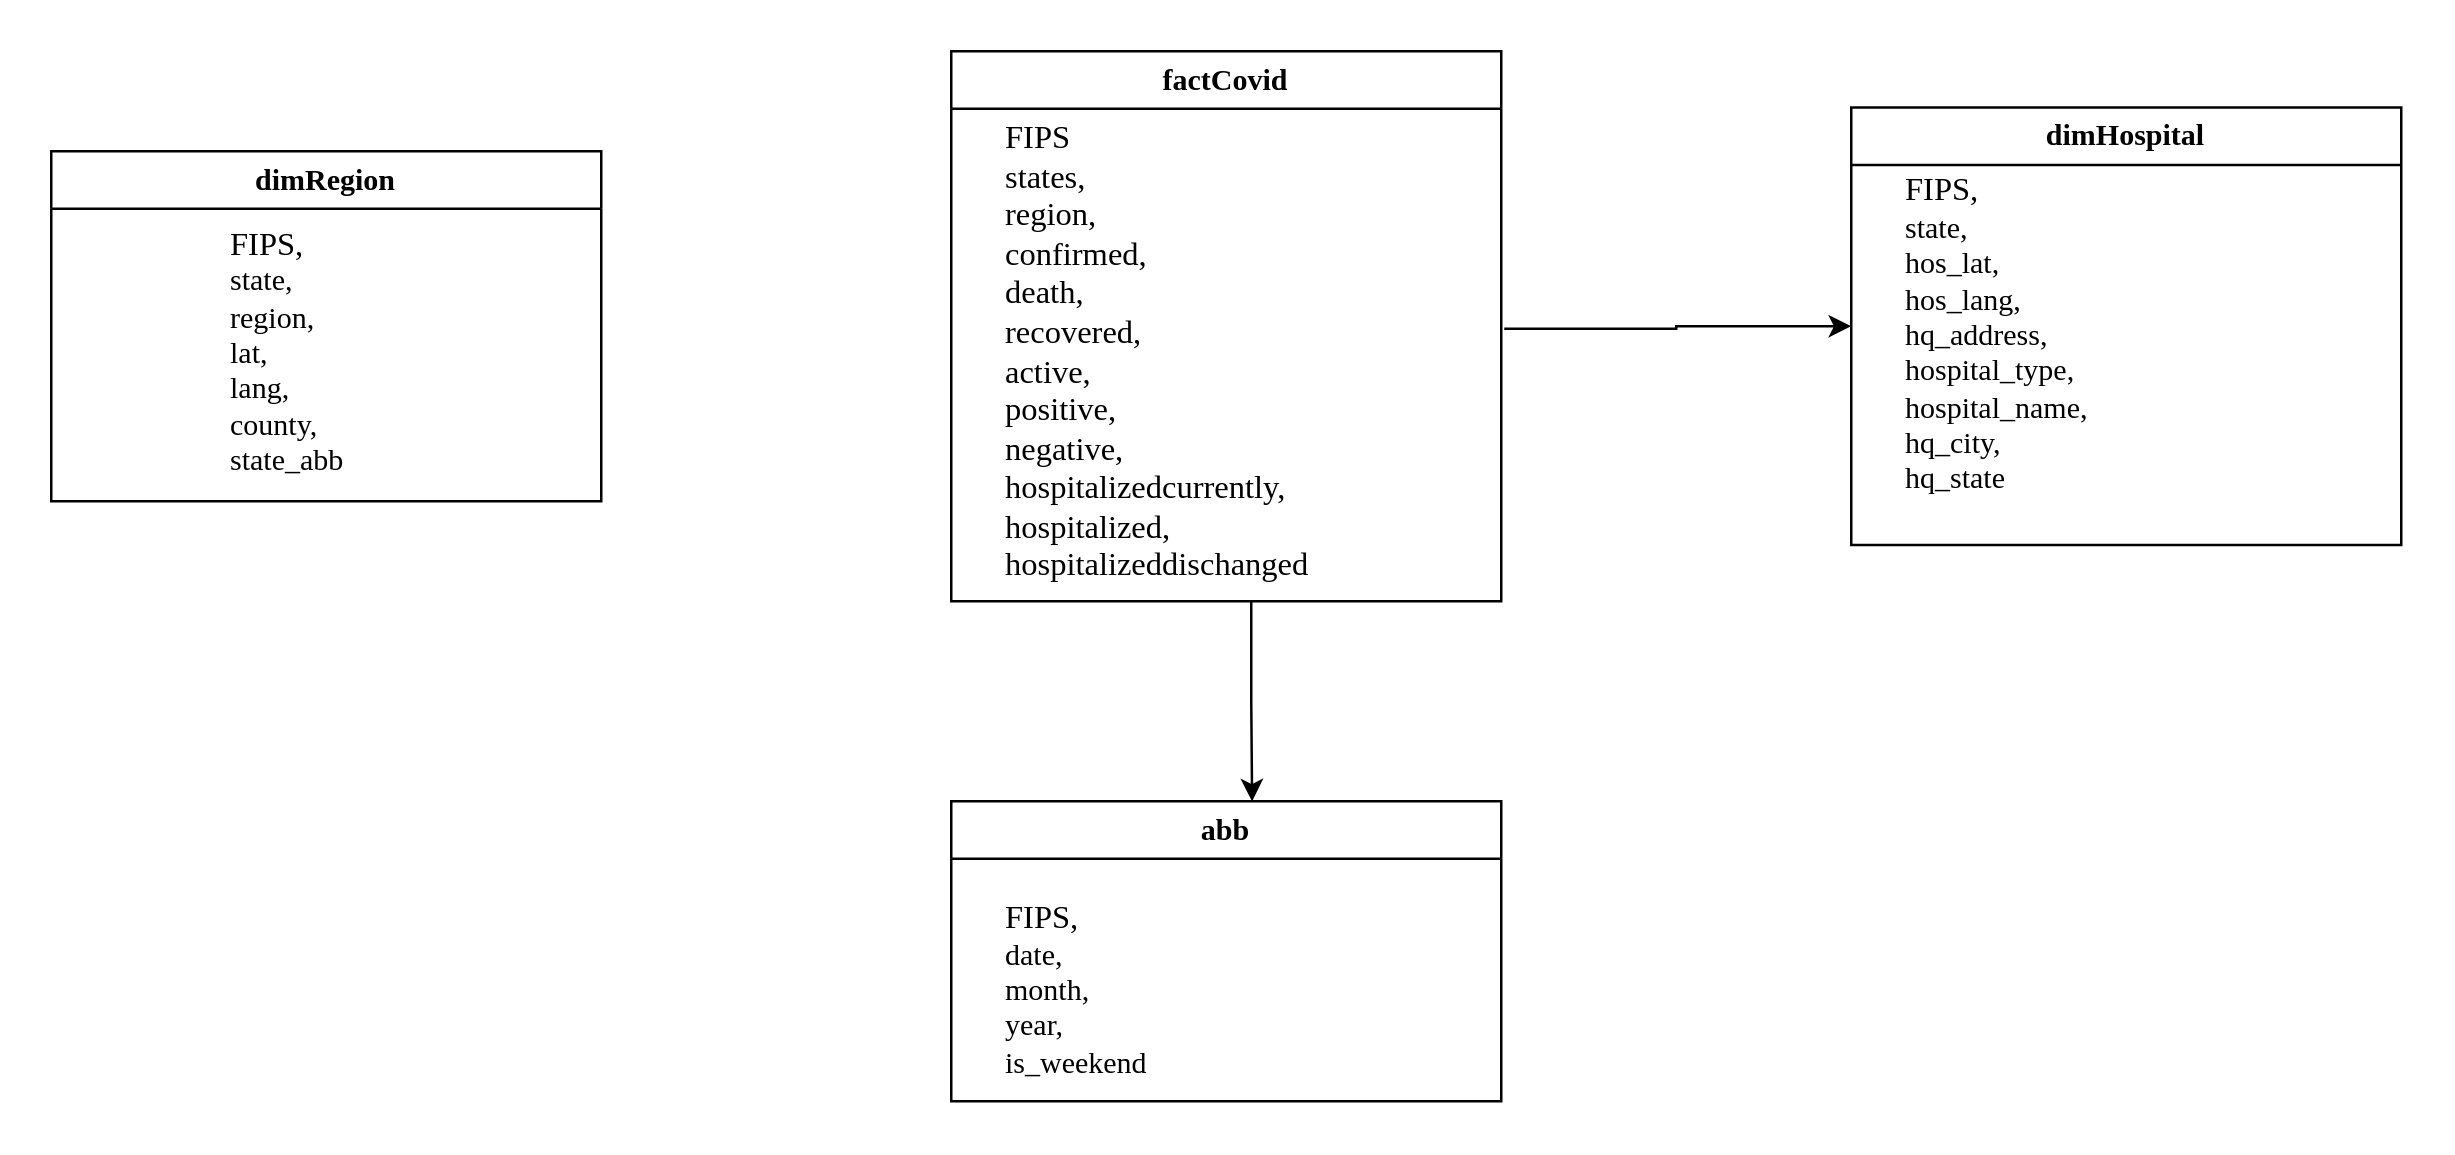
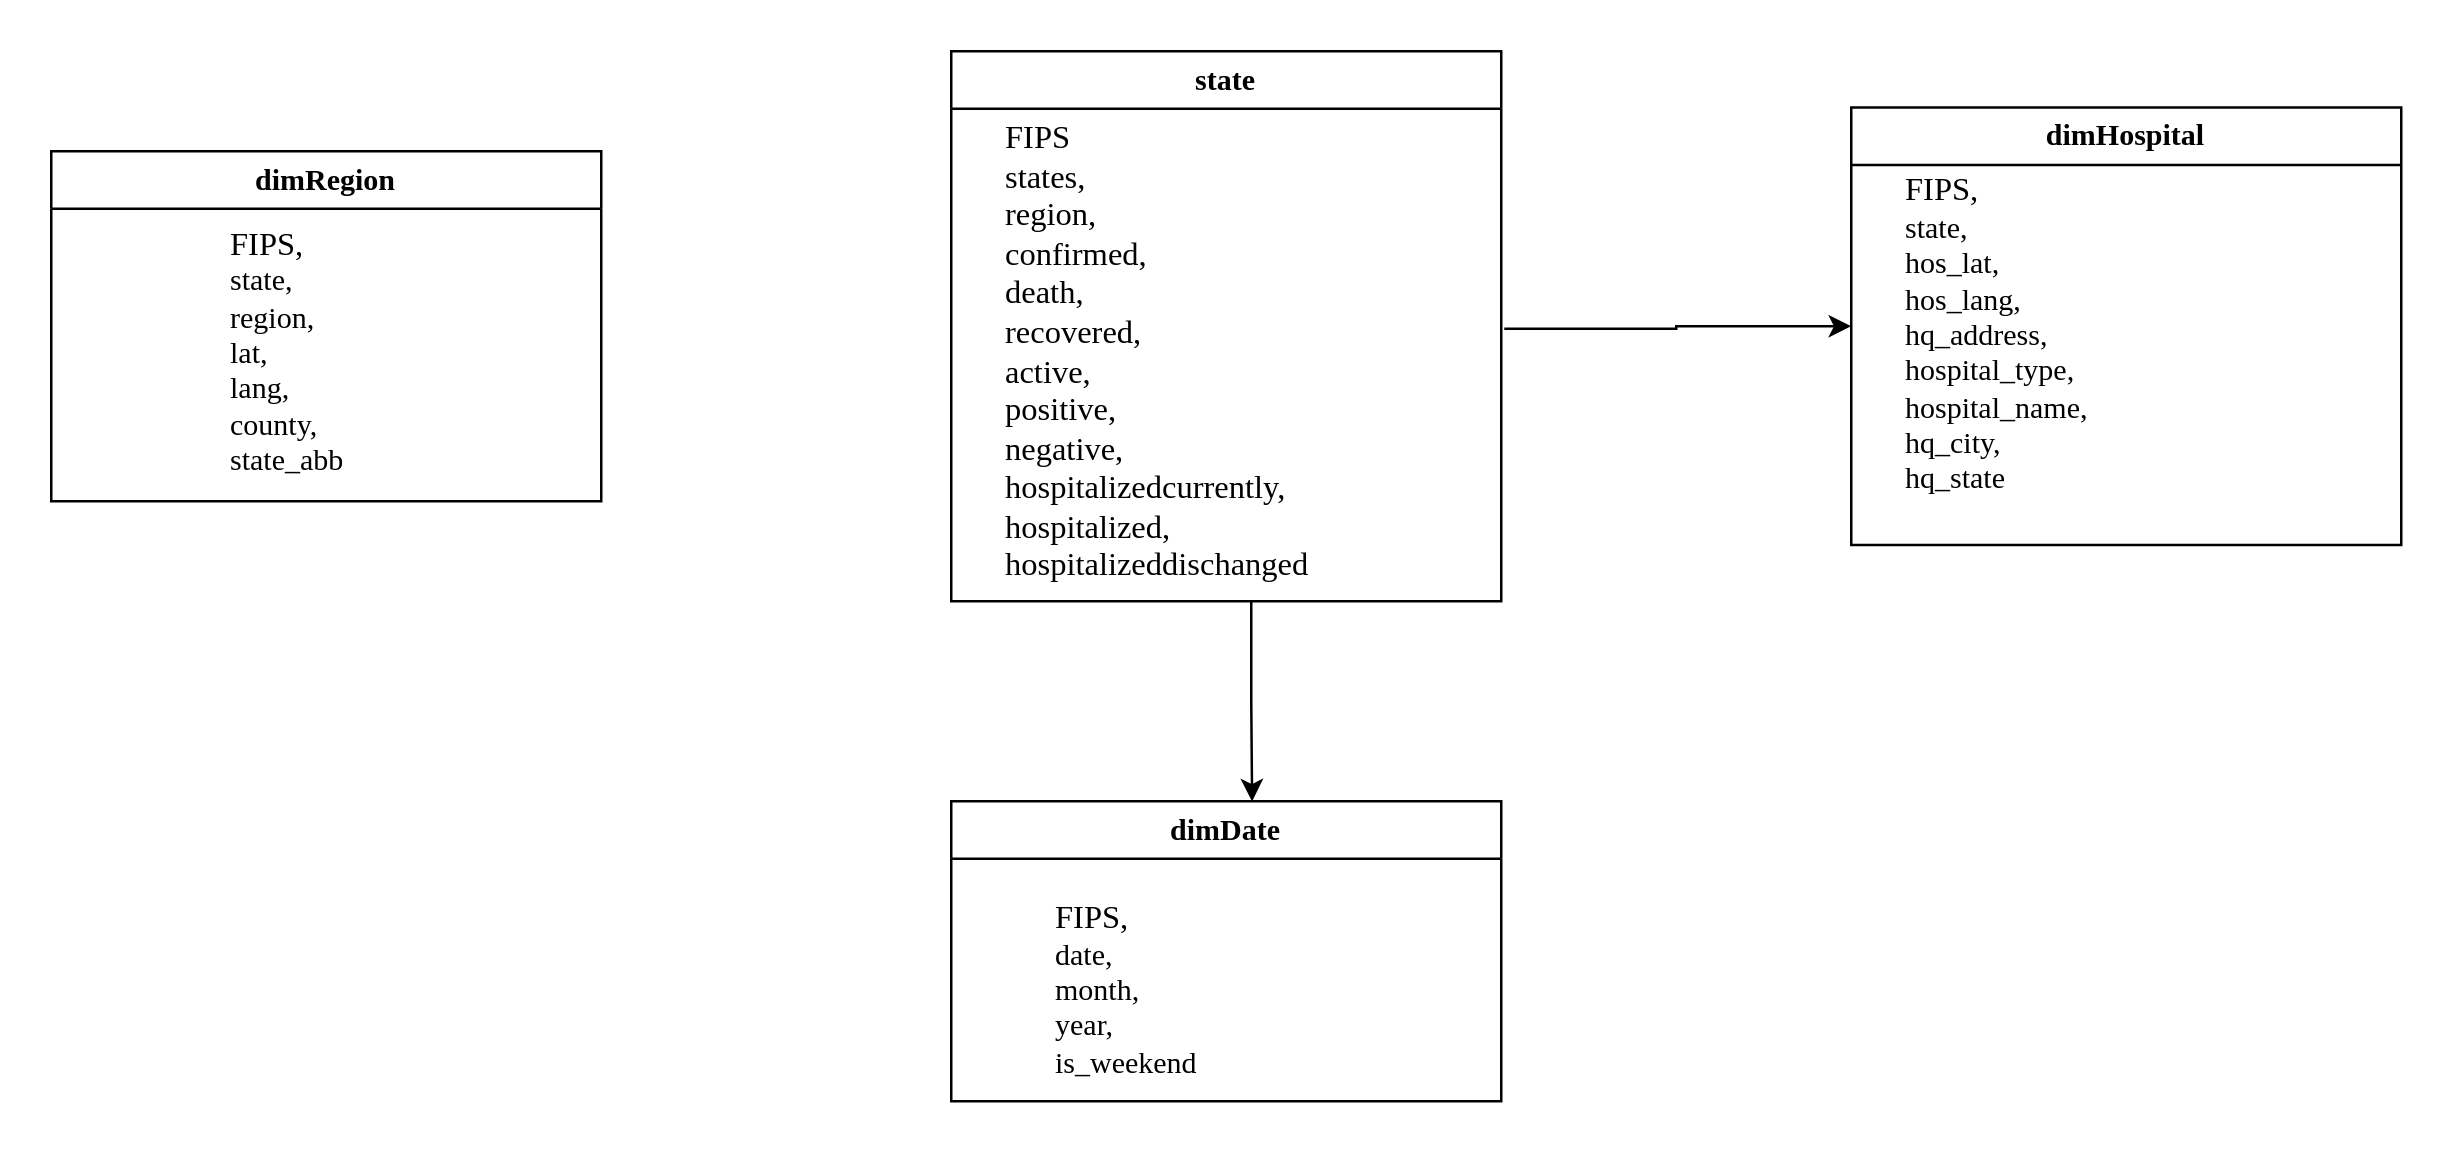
node "factCovid": label "factCovid" -> "state"
node "abb": label "abb" -> "dimDate"
node "FIPS, date, month, year, is_weekend": moved (1126, 989) -> (1176, 989)
